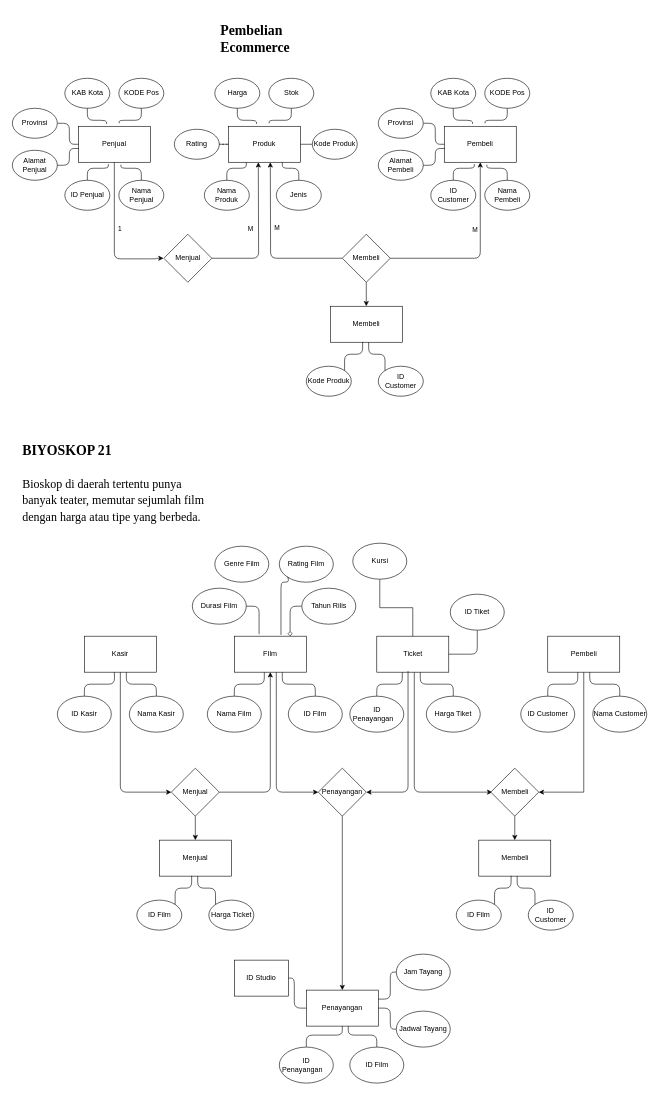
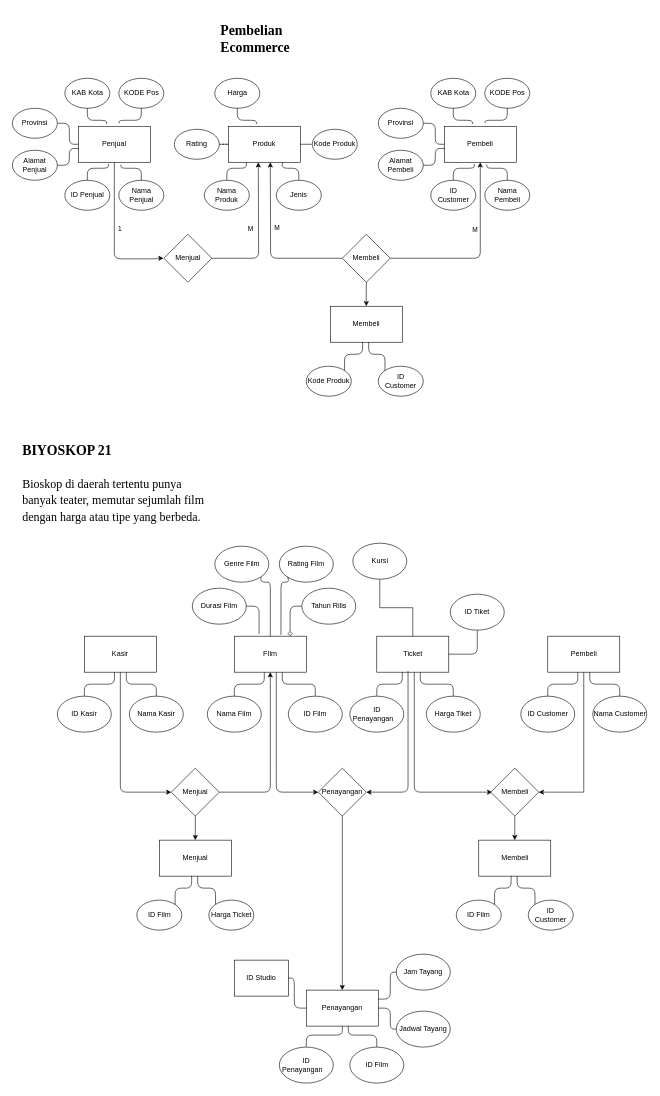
node "Stok": removed
edge "Stok" -- "Produk": removed
edge "Genre Film" -- "FIlm": added
